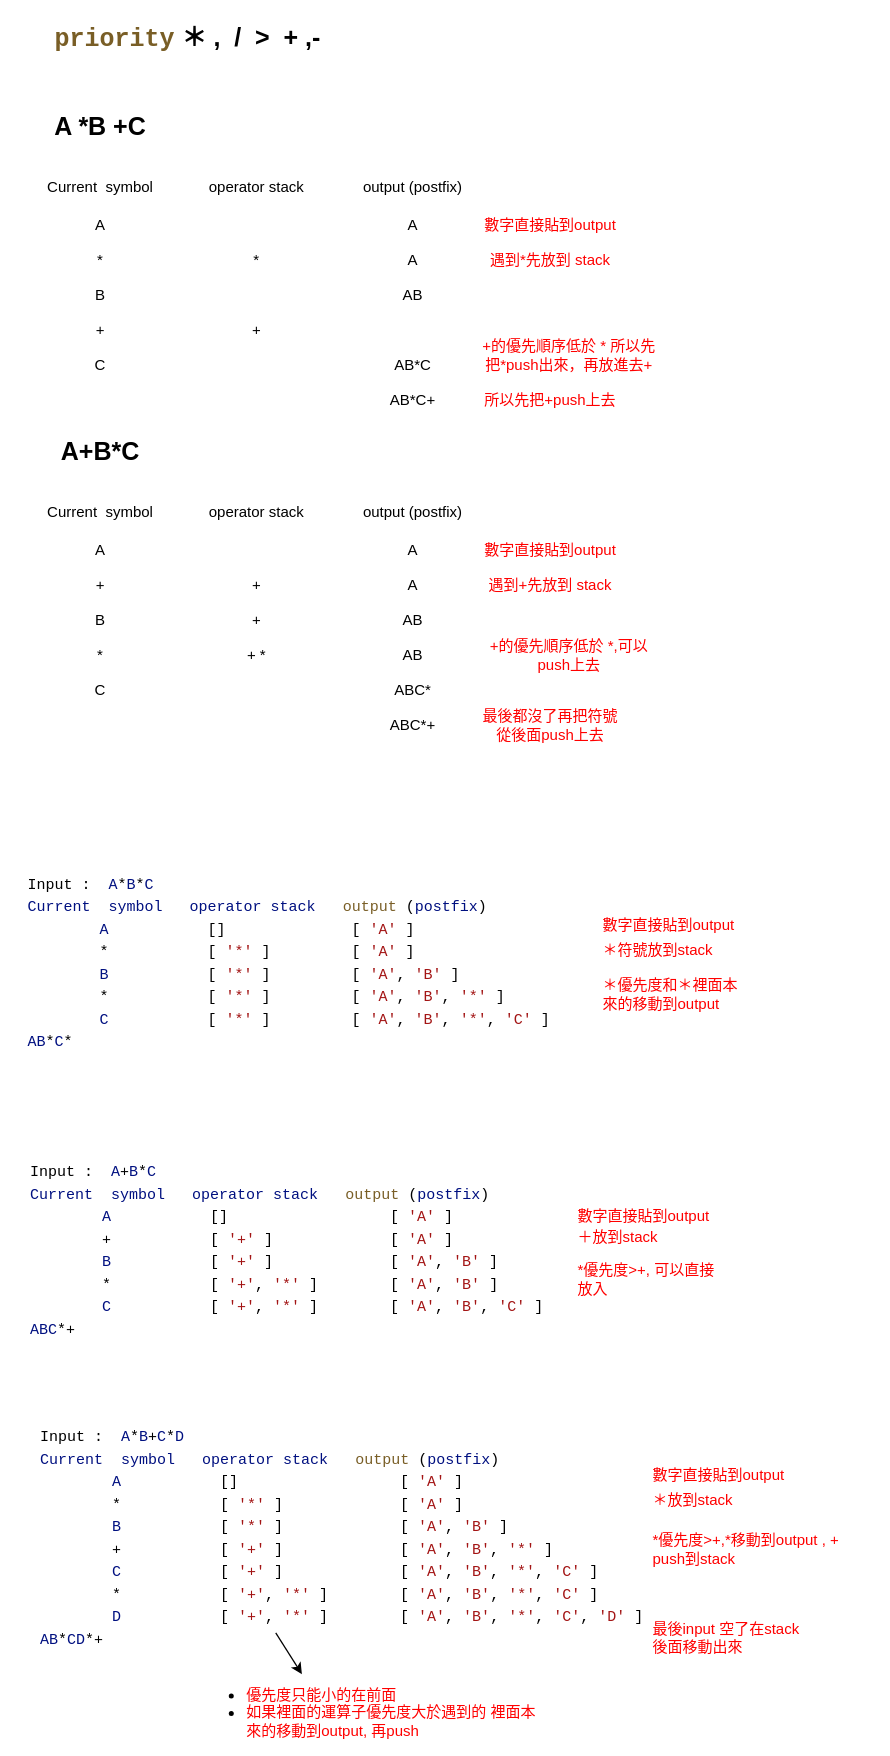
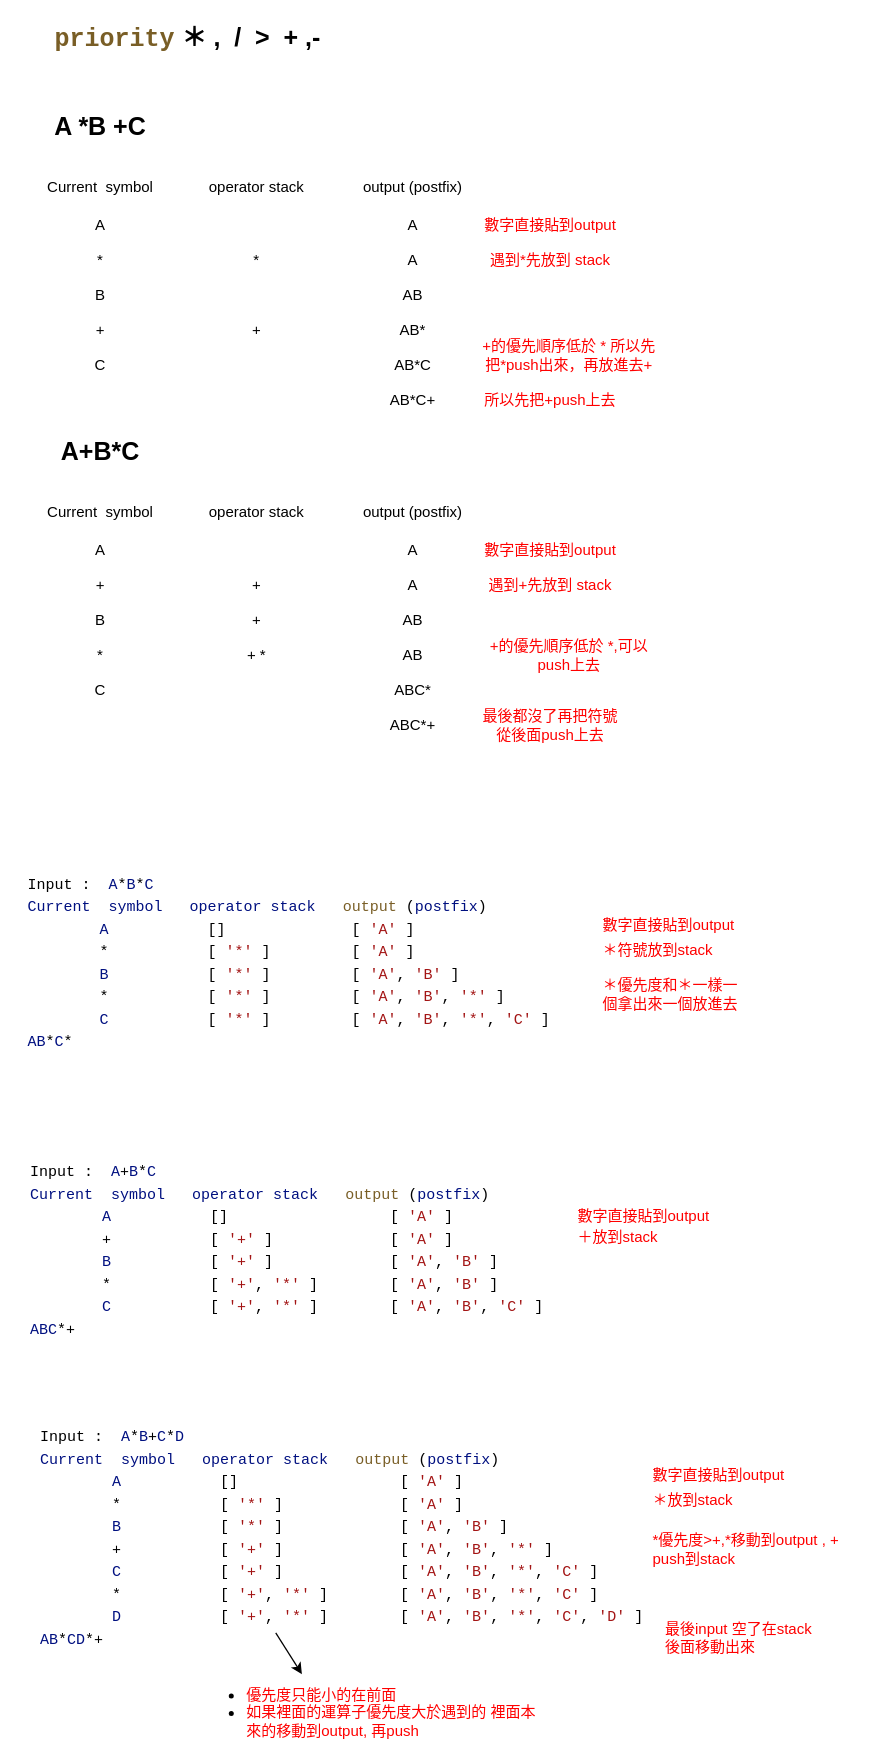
node "AB*": added
node "＊優先度和＊裡面本來的移動到output": label "＊優先度和＊裡面本來的移動到output" -> "＊優先度和＊一樣一個拿出來一個放進去"
node "*優先度>+, 可以直接放入": removed
node "最後input 空了在stack後面移動出來": moved (726, 1638) -> (738, 1638)
